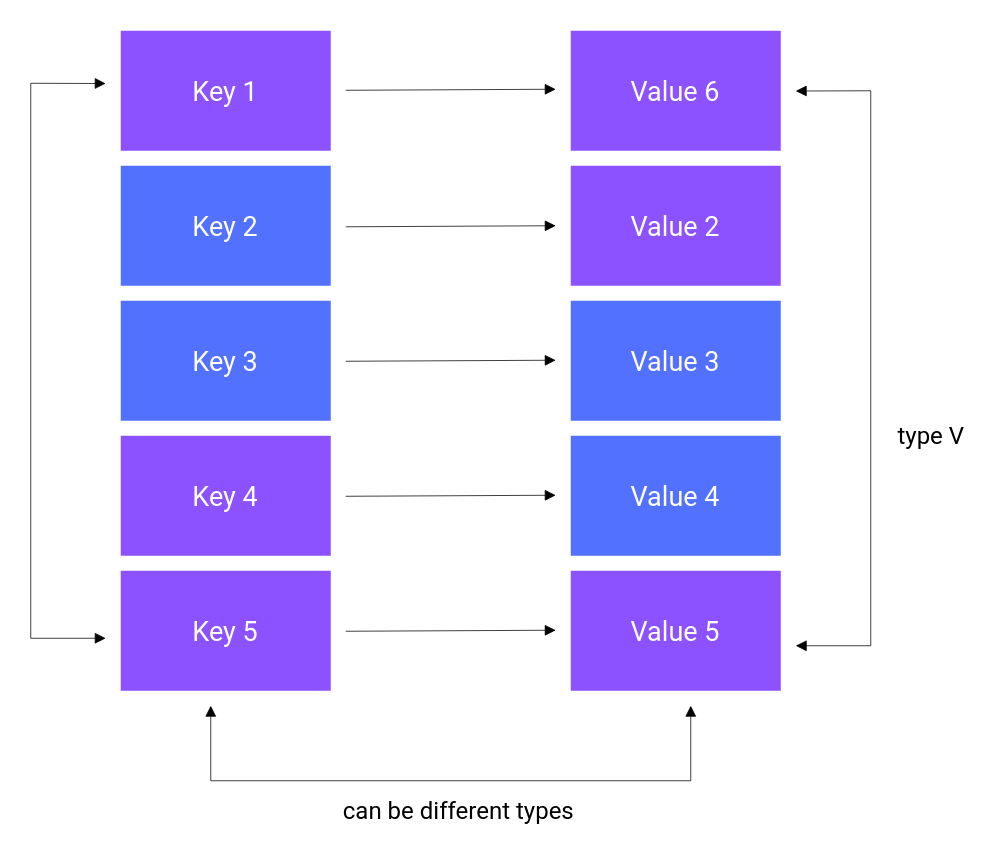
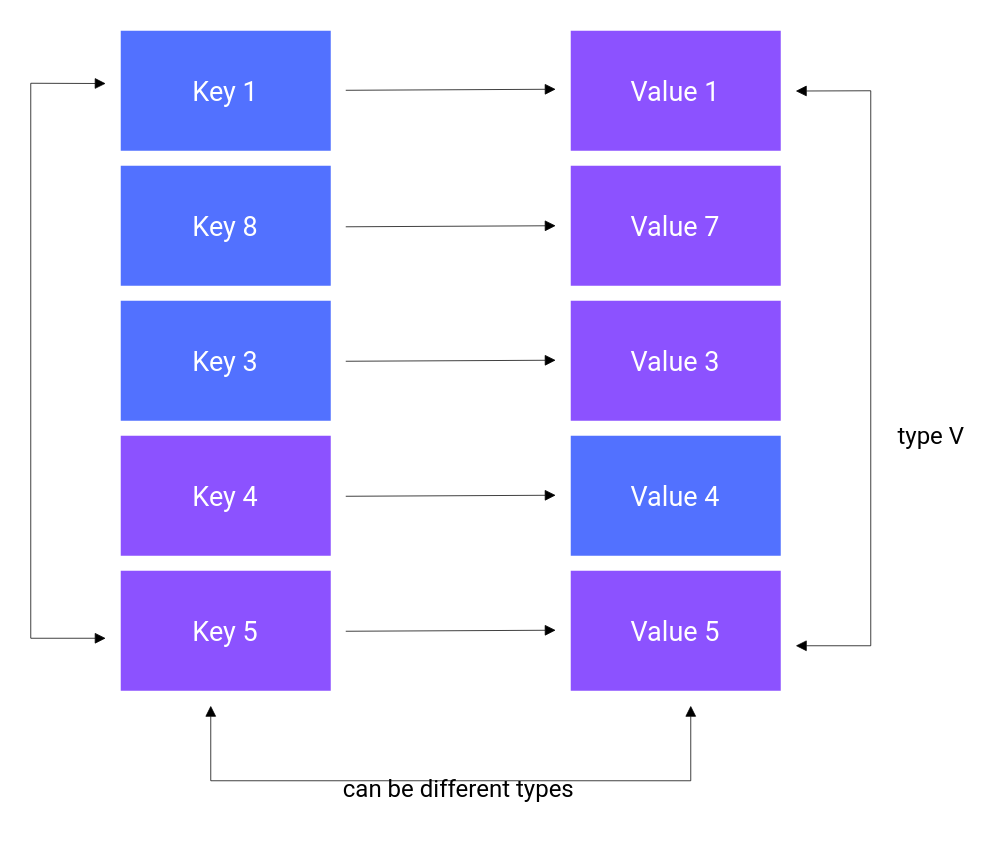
node "Key 1": fillcolor #8c52ff -> #5271ff
node "Value 6": label "Value 6" -> "Value 1"
node "Key 2": label "Key 2" -> "Key 8"
node "Value 2": label "Value 2" -> "Value 7"
node "Value 3": fillcolor #5271ff -> #8c52ff
node "can be different types": moved (458, 811) -> (458, 788)
